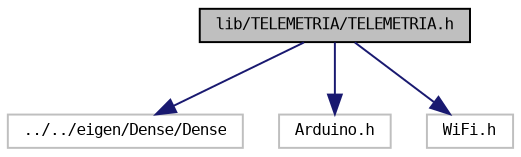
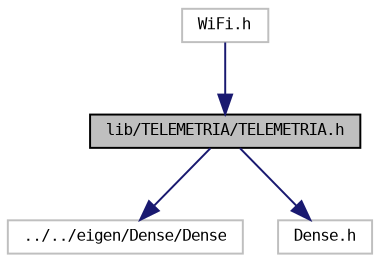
edge "lib/TELEMETRIA/TELEMETRIA.h" -> "WiFi.h": reversed
node "Arduino.h": label "Arduino.h" -> "Dense.h"
